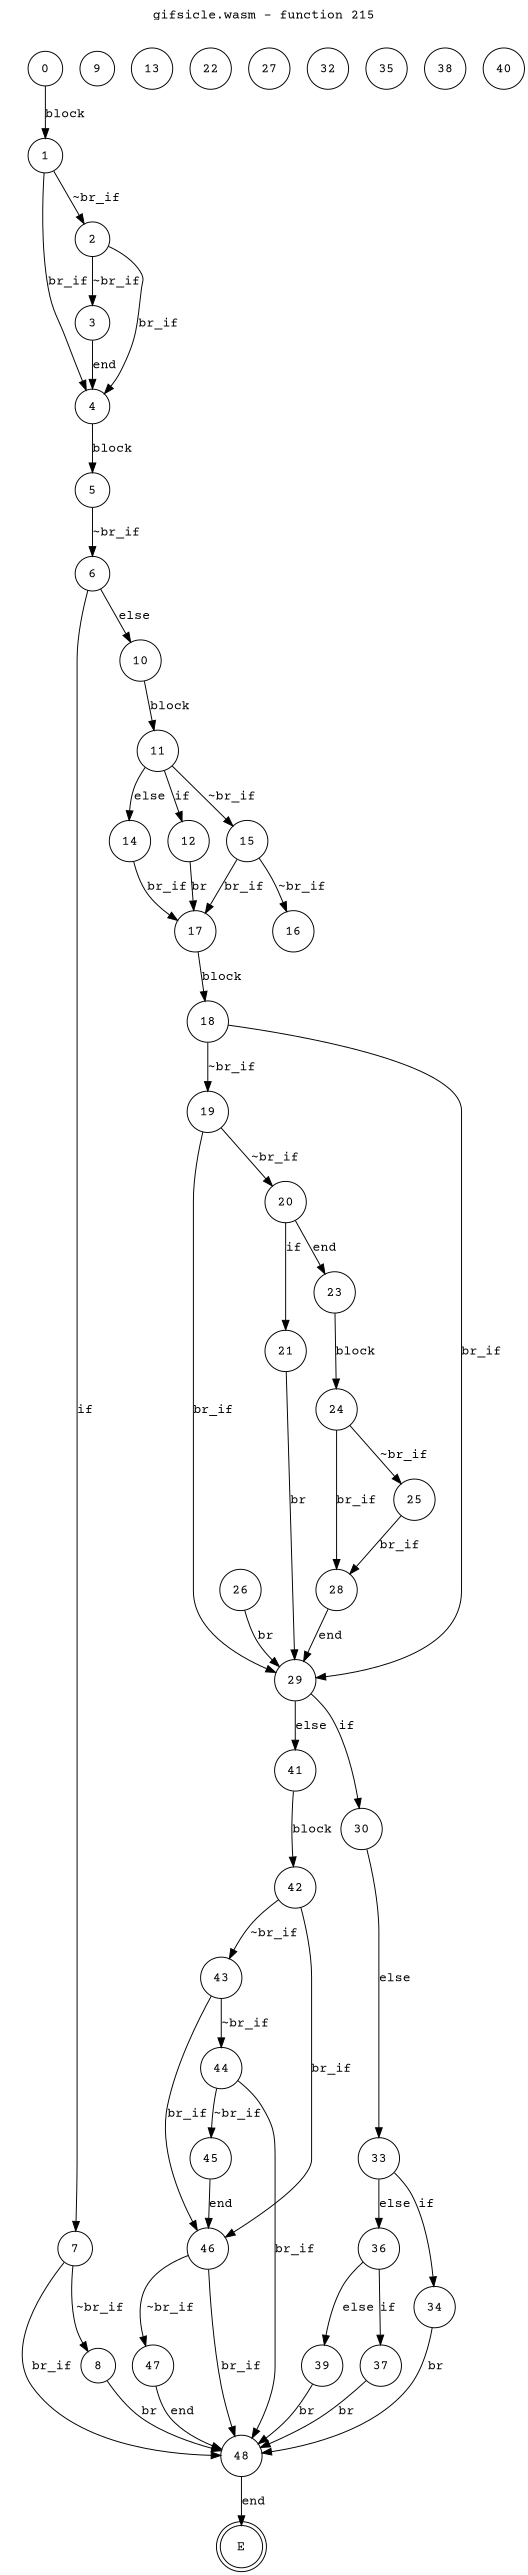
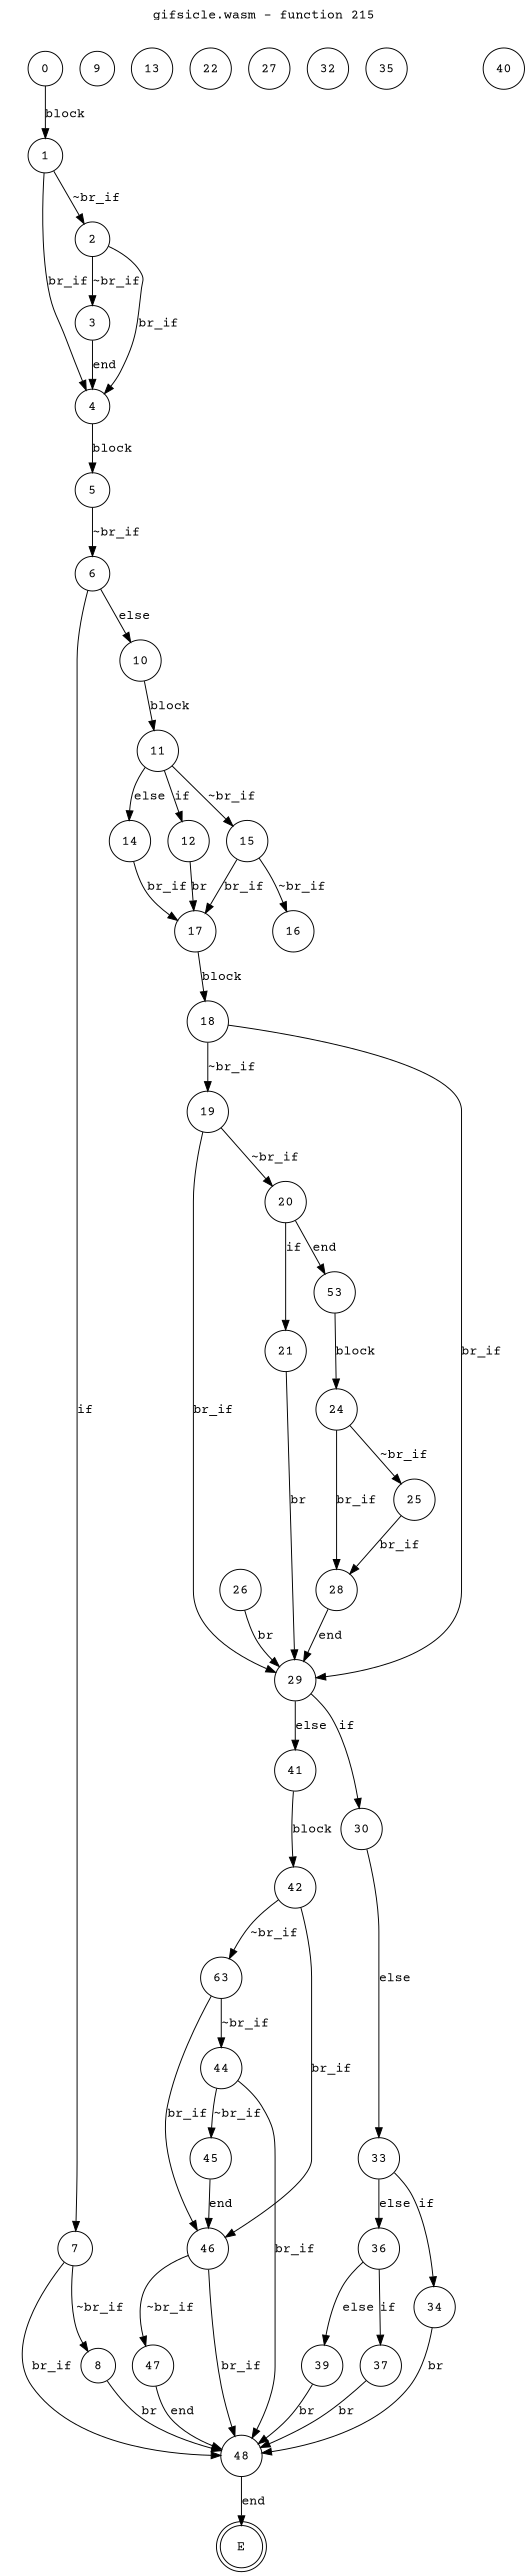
node "38": removed
node "23": label "23" -> "53"
node "43": label "43" -> "63"
